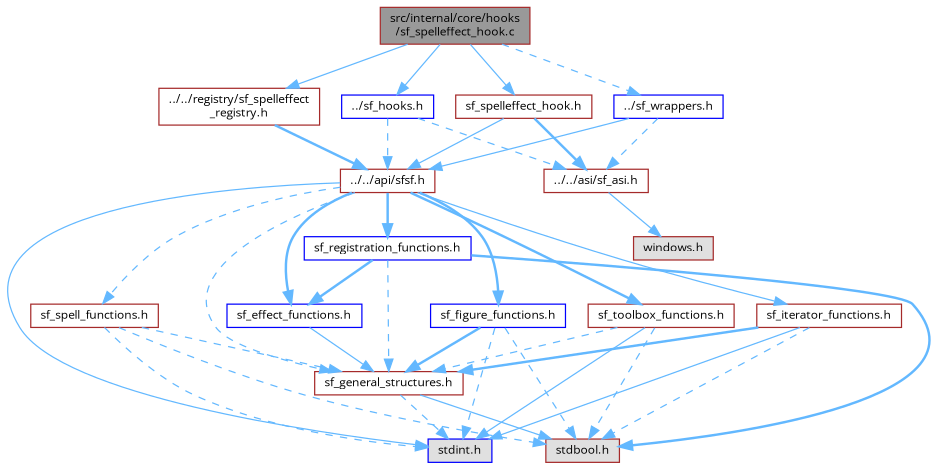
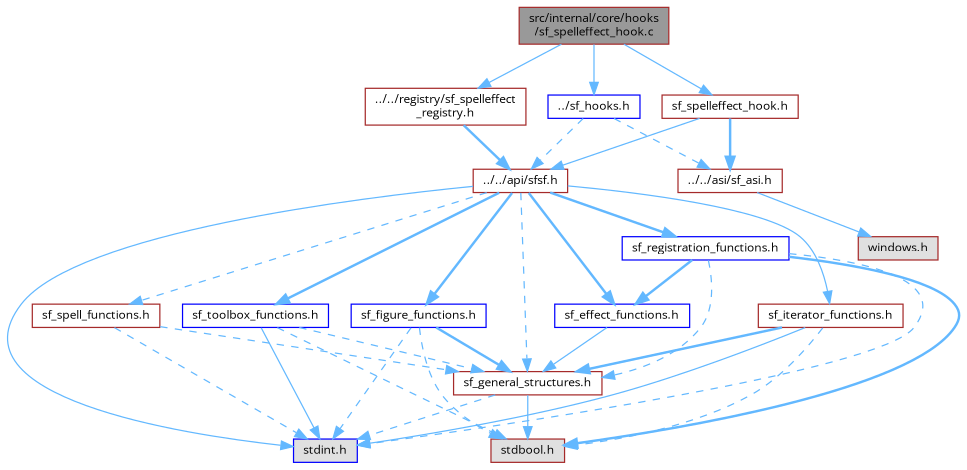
node "../sf_wrappers.h": removed
node "sf_toolbox_functions.h": color brown -> blue
edge "sf_registration_functions.h" -> "stdint.h": added
edge "sf_spell_functions.h" -> "stdbool.h": removed
